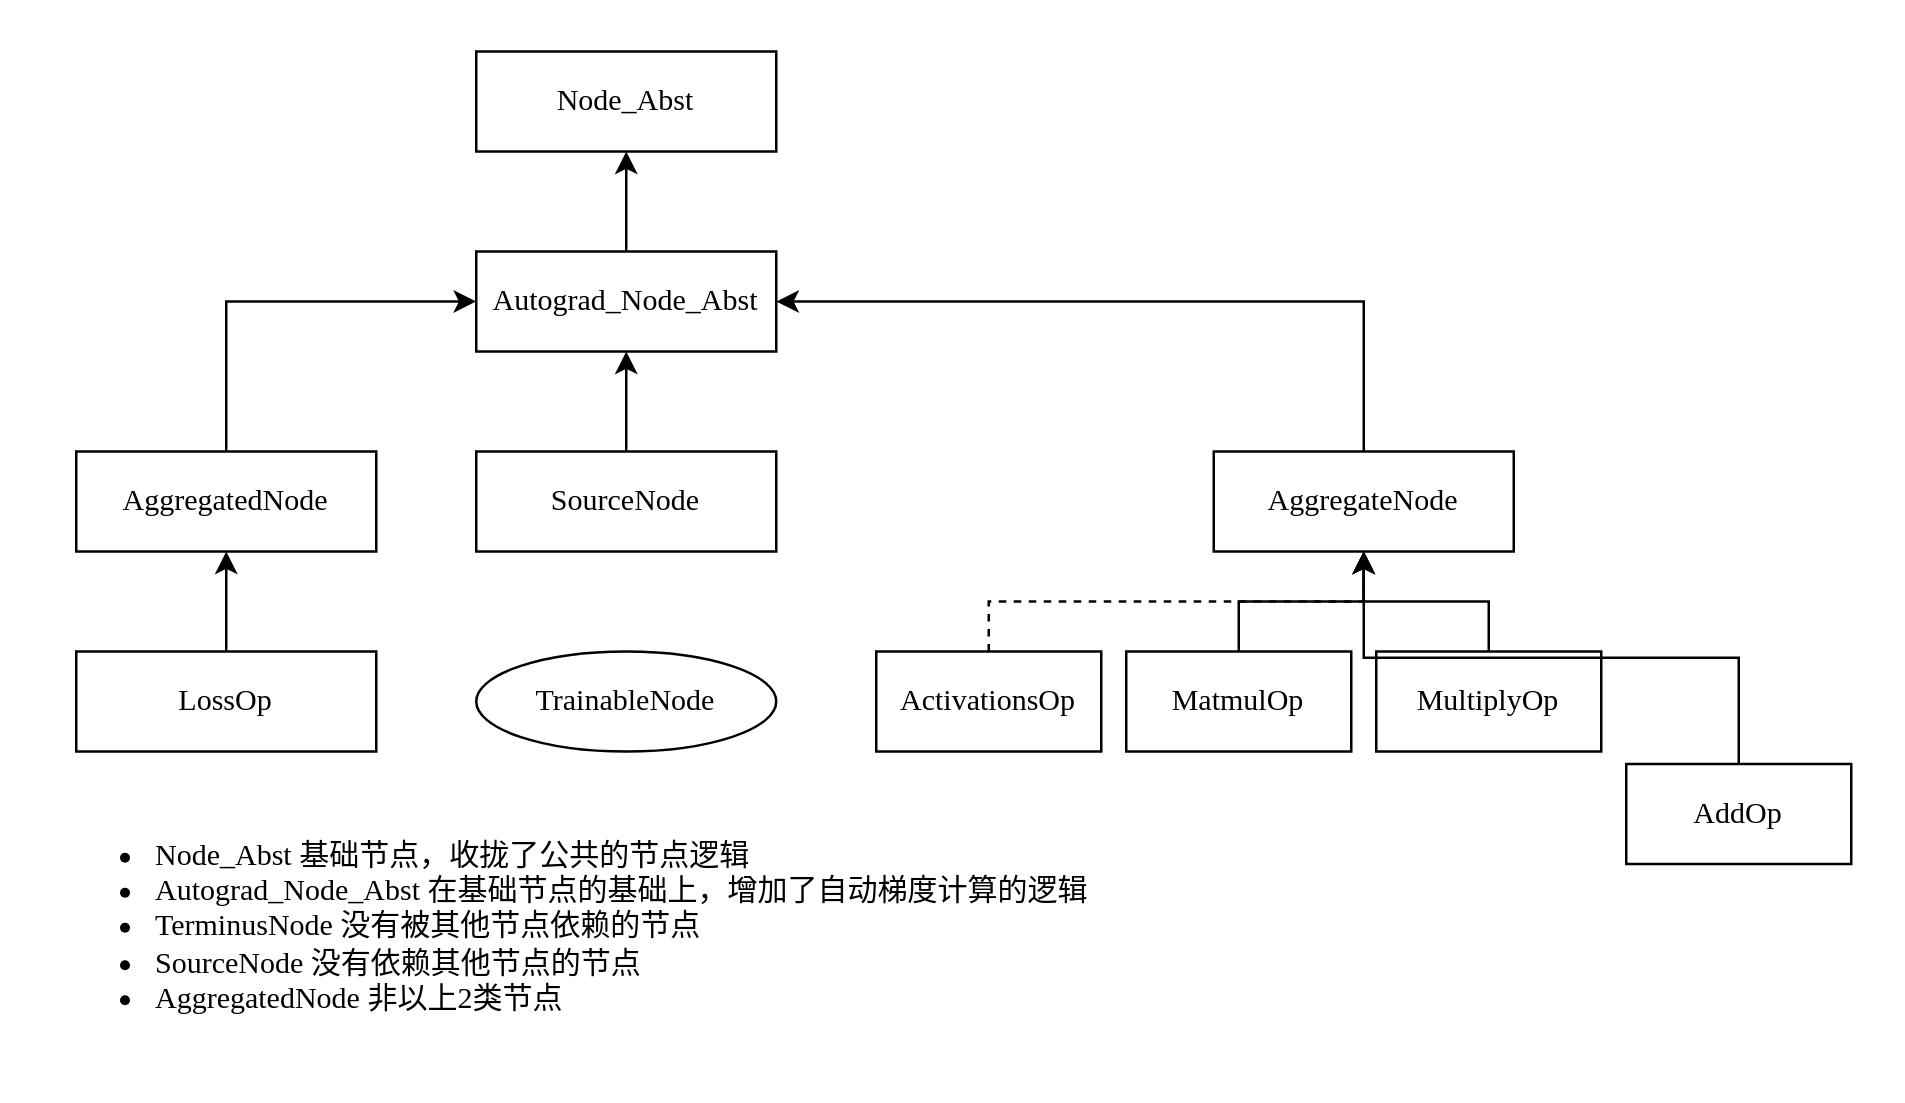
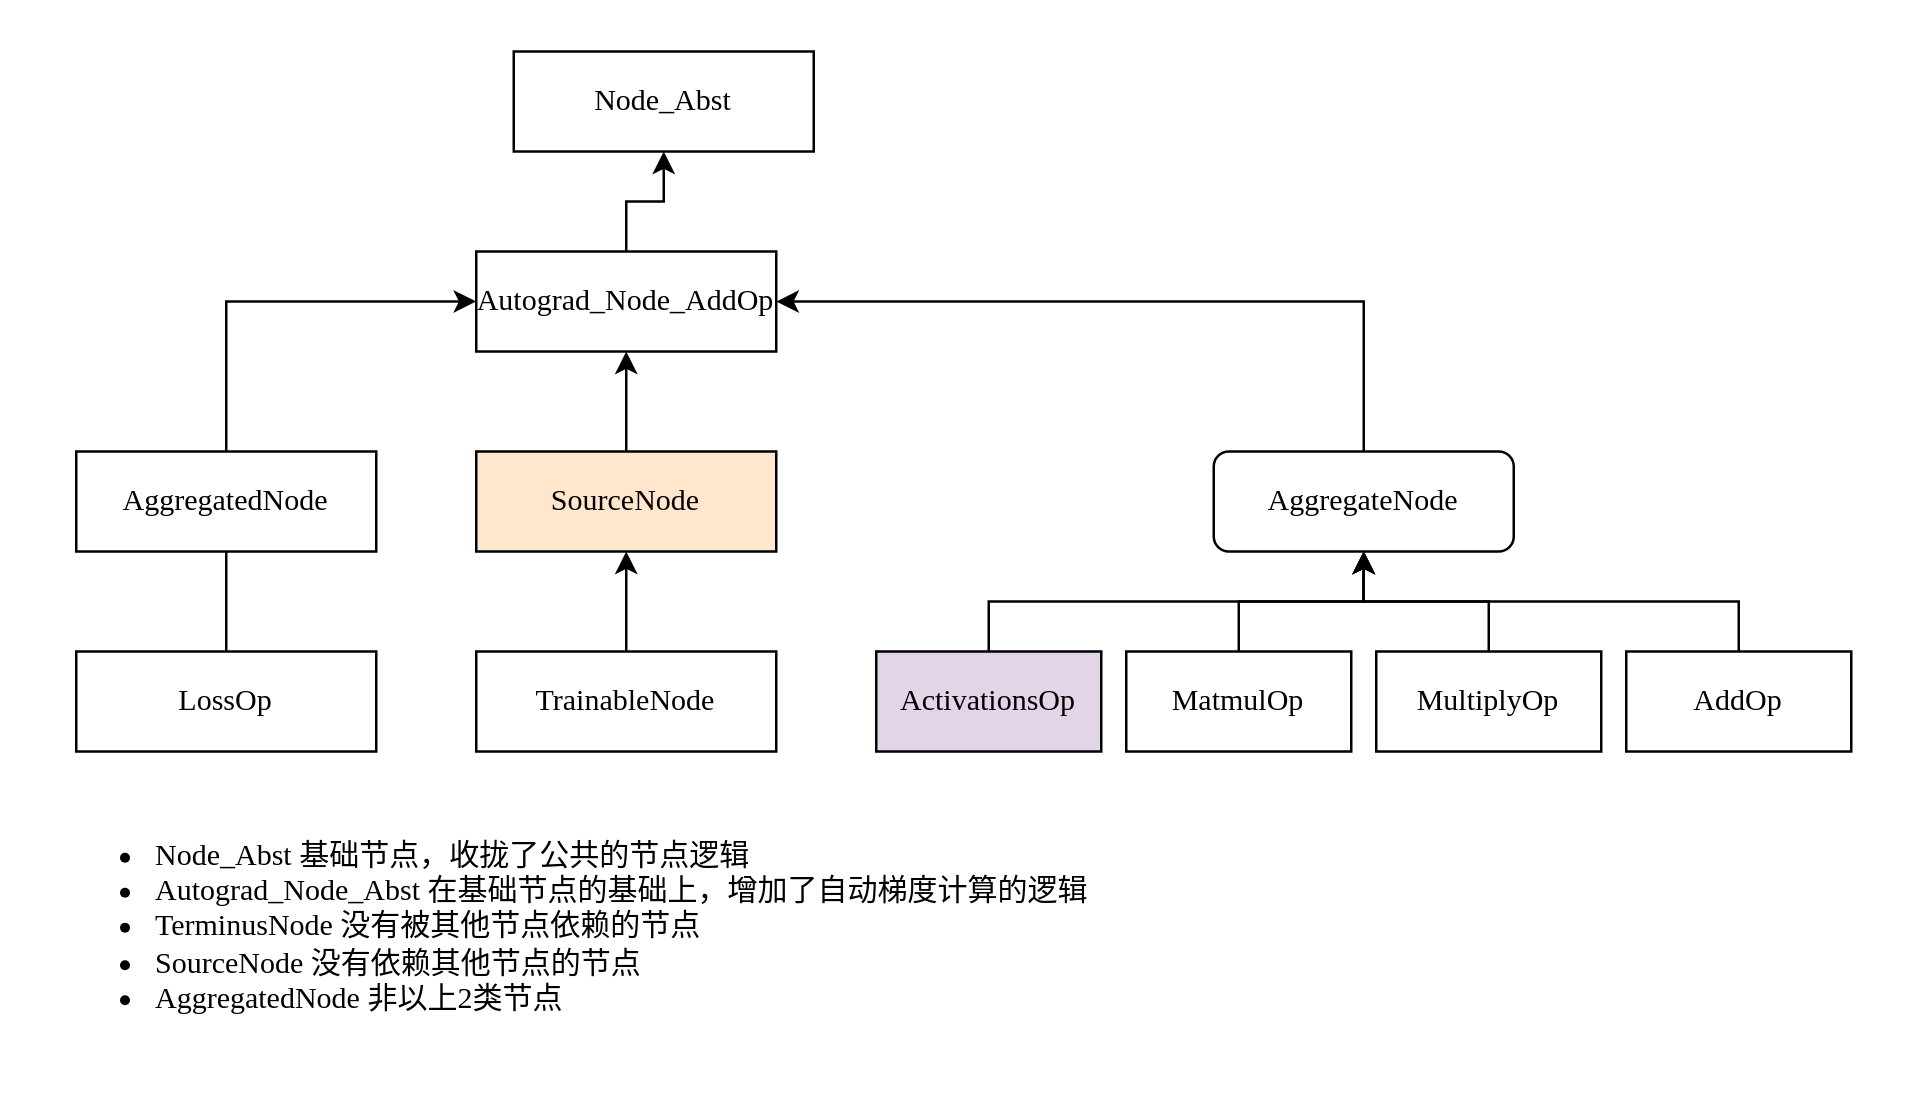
node "Node_Abst": moved (626, 101) -> (664, 101)
node "Autograd_Node_Abst": label "Autograd_Node_Abst" -> "Autograd_Node_AddOp"
node "SourceNode": fillcolor #ffffff -> #ffe6cc
node "AggregateNode": shape rectangle -> rounded rectangle
edge "LossOp" -> "AggregatedNode": arrowhead classic -> none
edge "ActivationsOp" -> "AggregateNode": style dashed -> solid
edge "TrainableNode" -> "SourceNode": added
node "TrainableNode": shape ellipse -> rectangle
node "ActivationsOp": fillcolor #ffffff -> #e1d5e7
node "AddOp": moved (1739, 814) -> (1739, 701)
